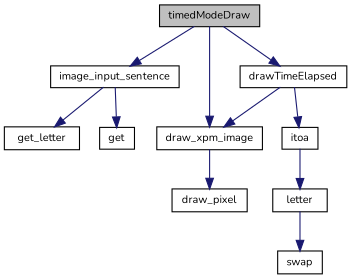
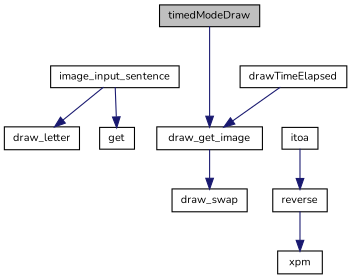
edge "timedModeDraw" -> "image_input_sentence": removed
edge "timedModeDraw" -> "drawTimeElapsed": removed
edge "drawTimeElapsed" -> "itoa": removed
node "get_letter": label "get_letter" -> "draw_letter"
node "draw_xpm_image": label "draw_xpm_image" -> "draw_get_image"
node "draw_pixel": label "draw_pixel" -> "draw_swap"
node "letter": label "letter" -> "reverse"
node "swap": label "swap" -> "xpm"
